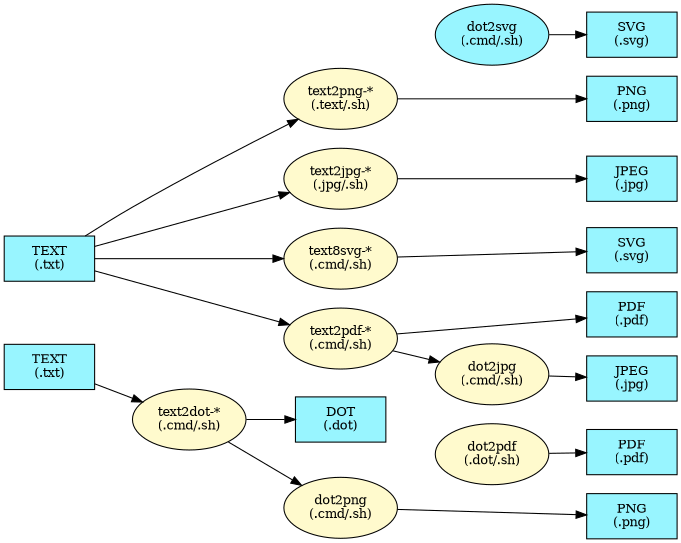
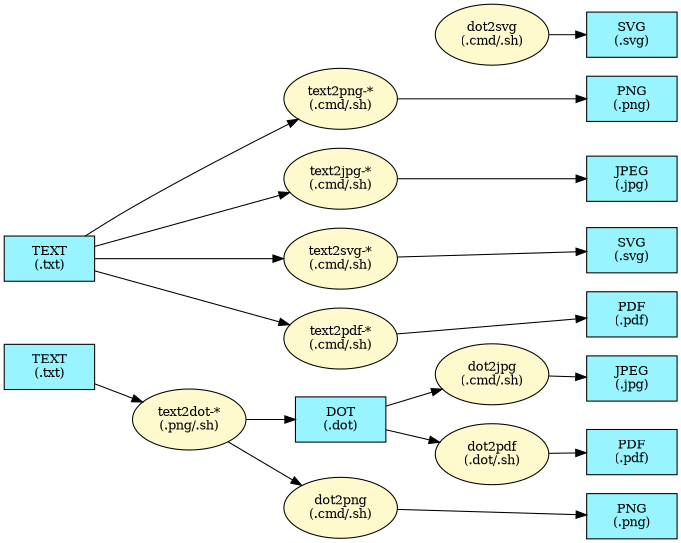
node "dot2svg (.cmd/.sh)": fillcolor cadetblue1 -> lemonchiffon
node "text2png-* (.text/.sh)": label "text2png-* (.text/.sh)" -> "text2png-* (.cmd/.sh)"
node "text2jpg-* (.jpg/.sh)": label "text2jpg-* (.jpg/.sh)" -> "text2jpg-* (.cmd/.sh)"
node "text8svg-* (.cmd/.sh)": label "text8svg-* (.cmd/.sh)" -> "text2svg-* (.cmd/.sh)"
edge "text2pdf-* (.cmd/.sh)" -> "dot2jpg (.cmd/.sh)": now "DOT (.dot)" -> "dot2jpg (.cmd/.sh)"
node "text2dot-* (.cmd/.sh)": label "text2dot-* (.cmd/.sh)" -> "text2dot-* (.png/.sh)"
edge "DOT (.dot)" -> "dot2pdf (.dot/.sh)": added
